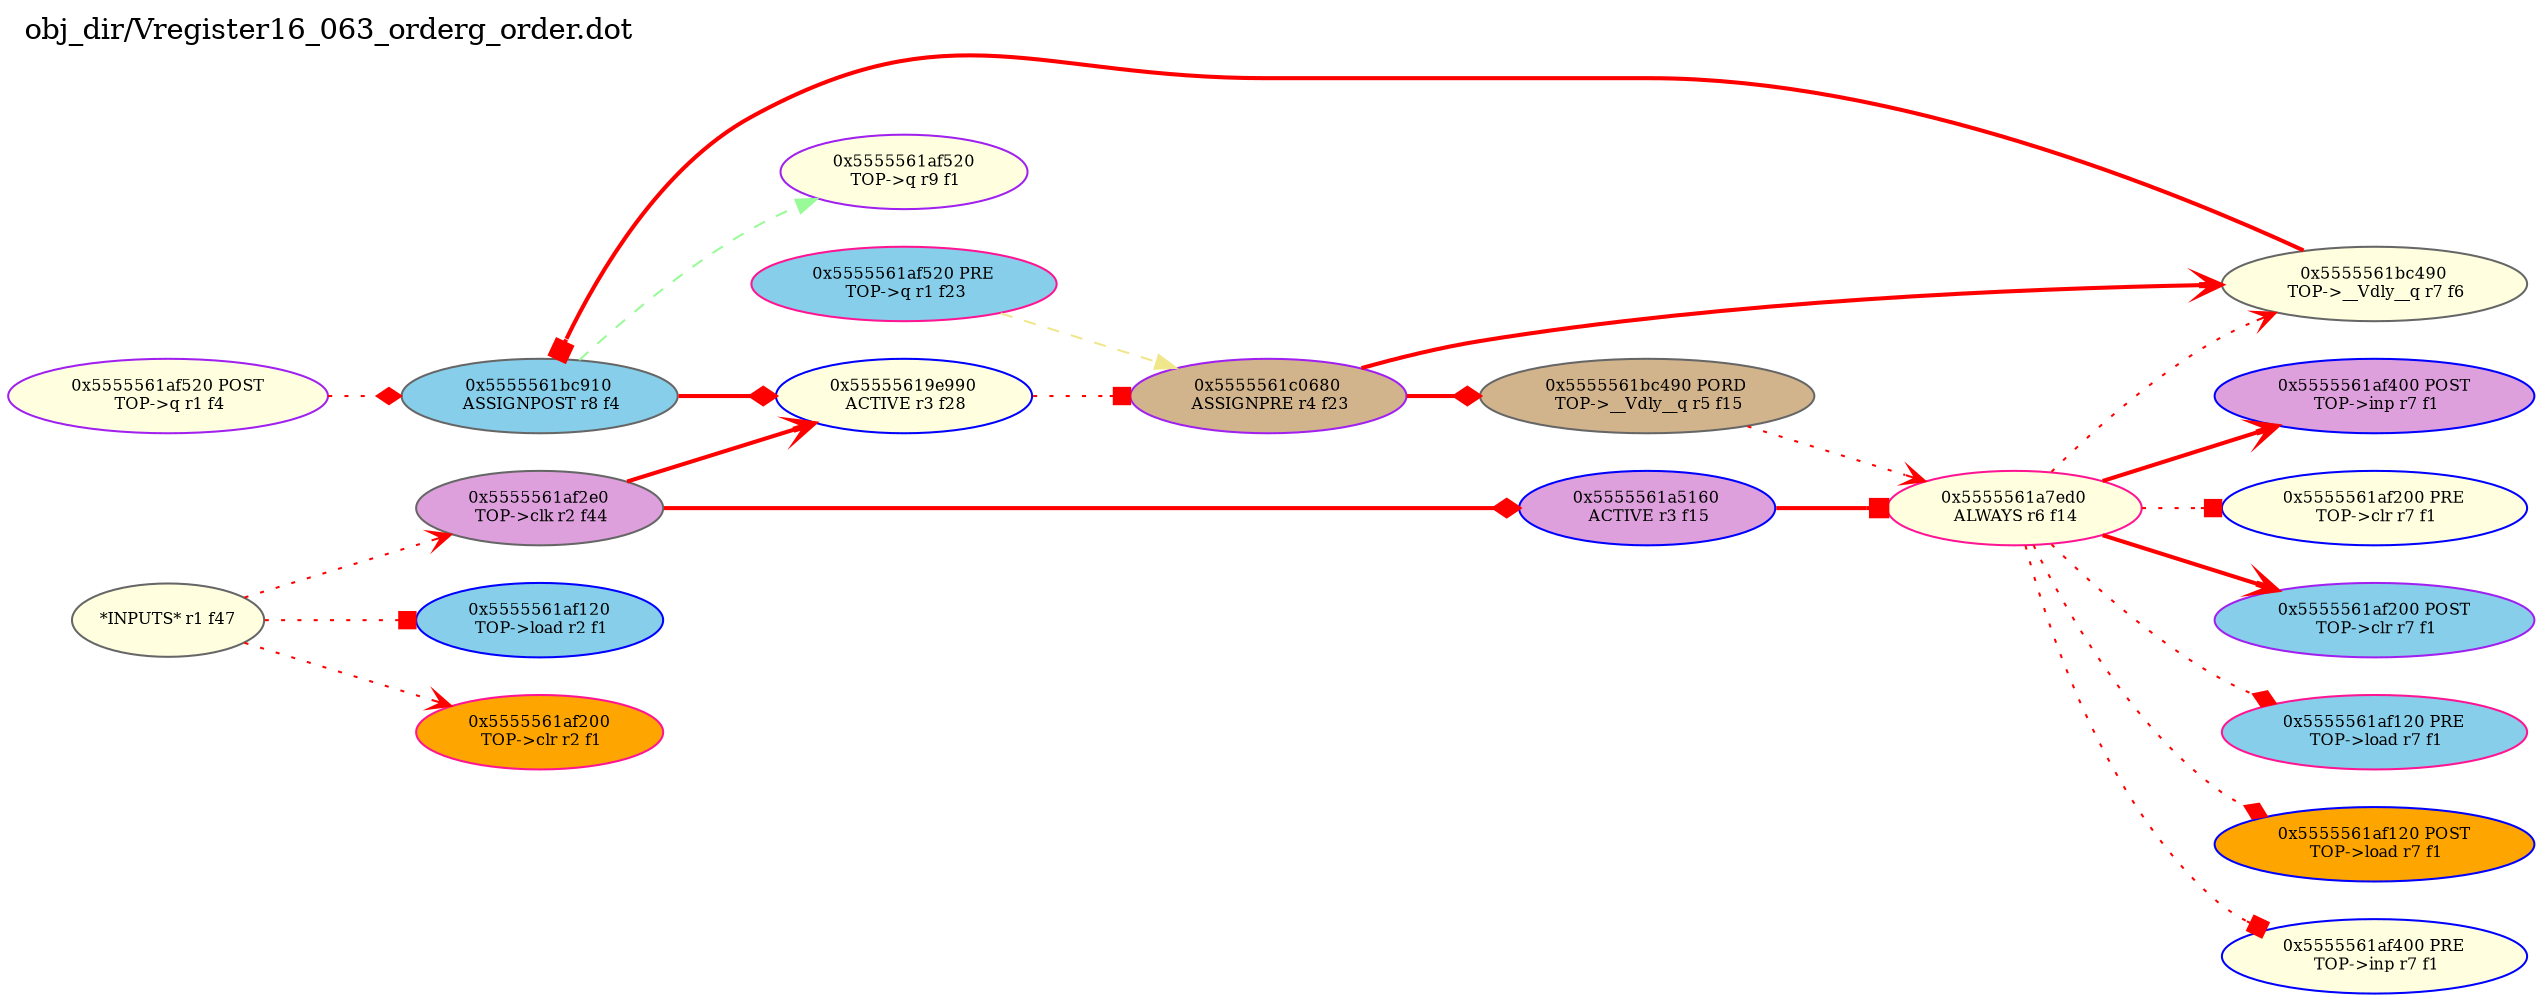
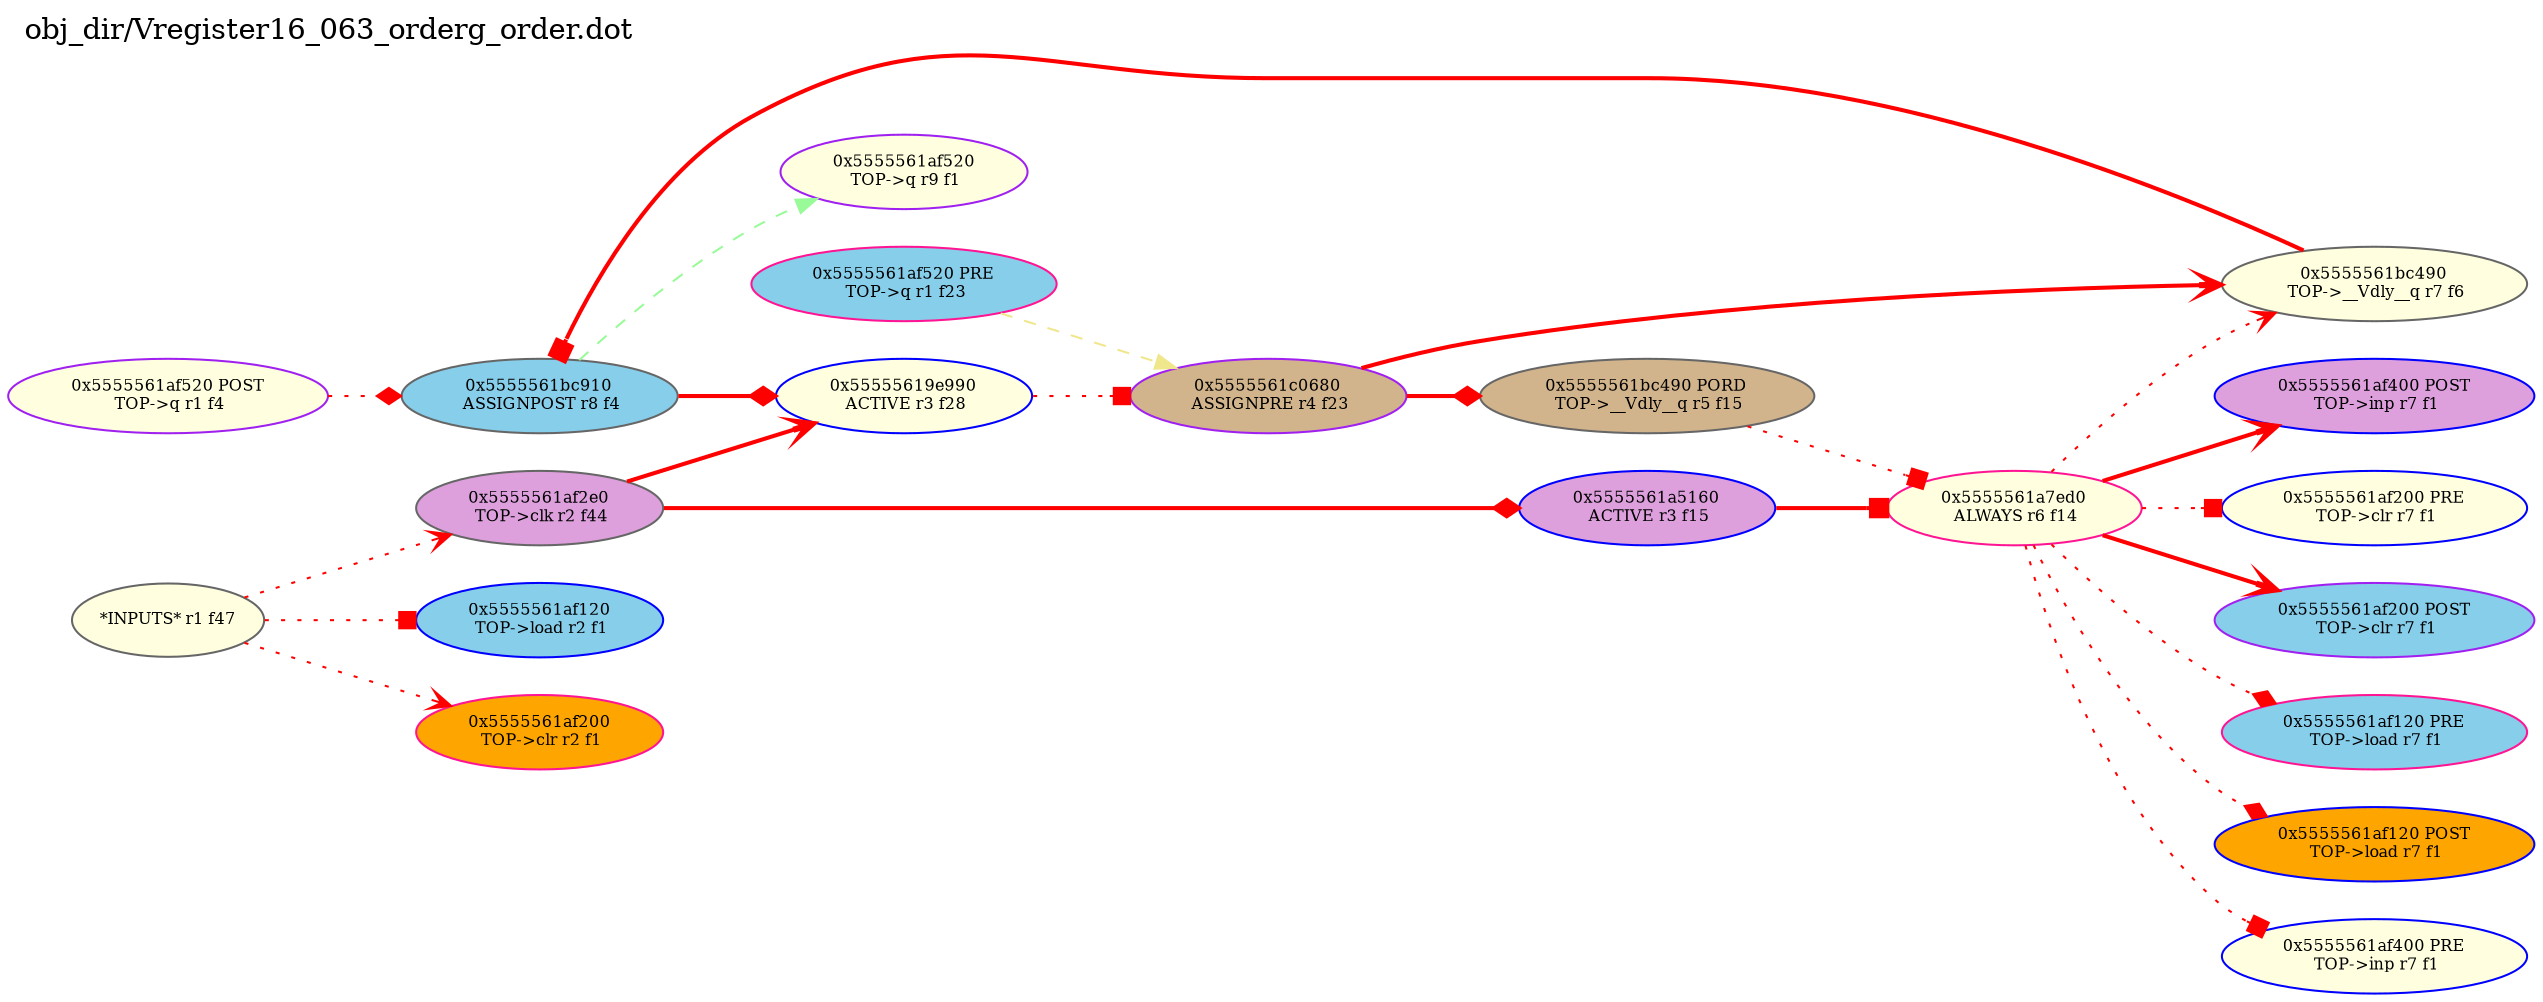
edge "0x5555561bc490 PORD TOP->__Vdly__q r5 f15" -> "0x5555561a7ed0 ALWAYS r6 f14": arrowhead vee -> box
